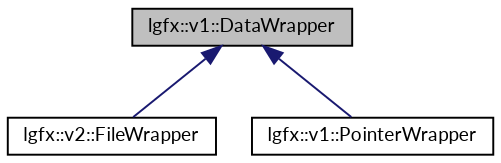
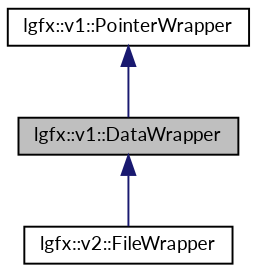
edge "lgfx::v1::PointerWrapper" -> "lgfx::v1::DataWrapper": reversed
